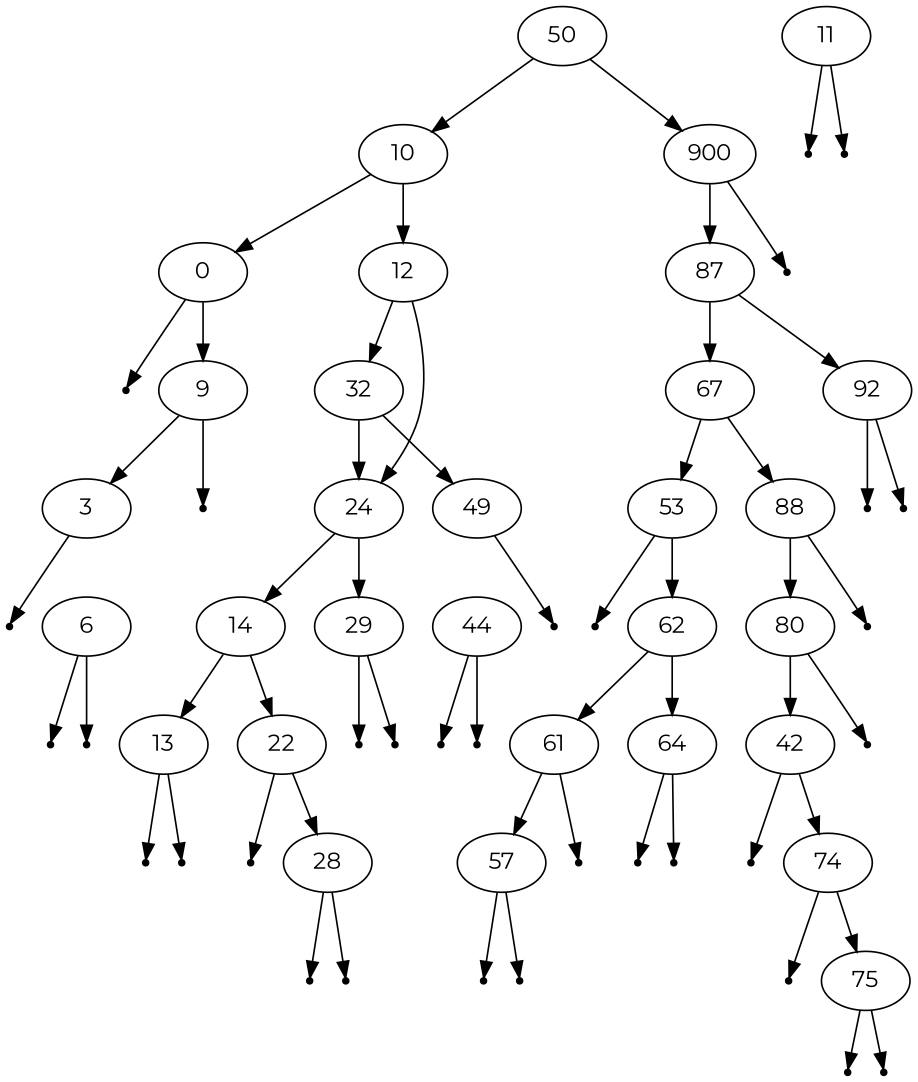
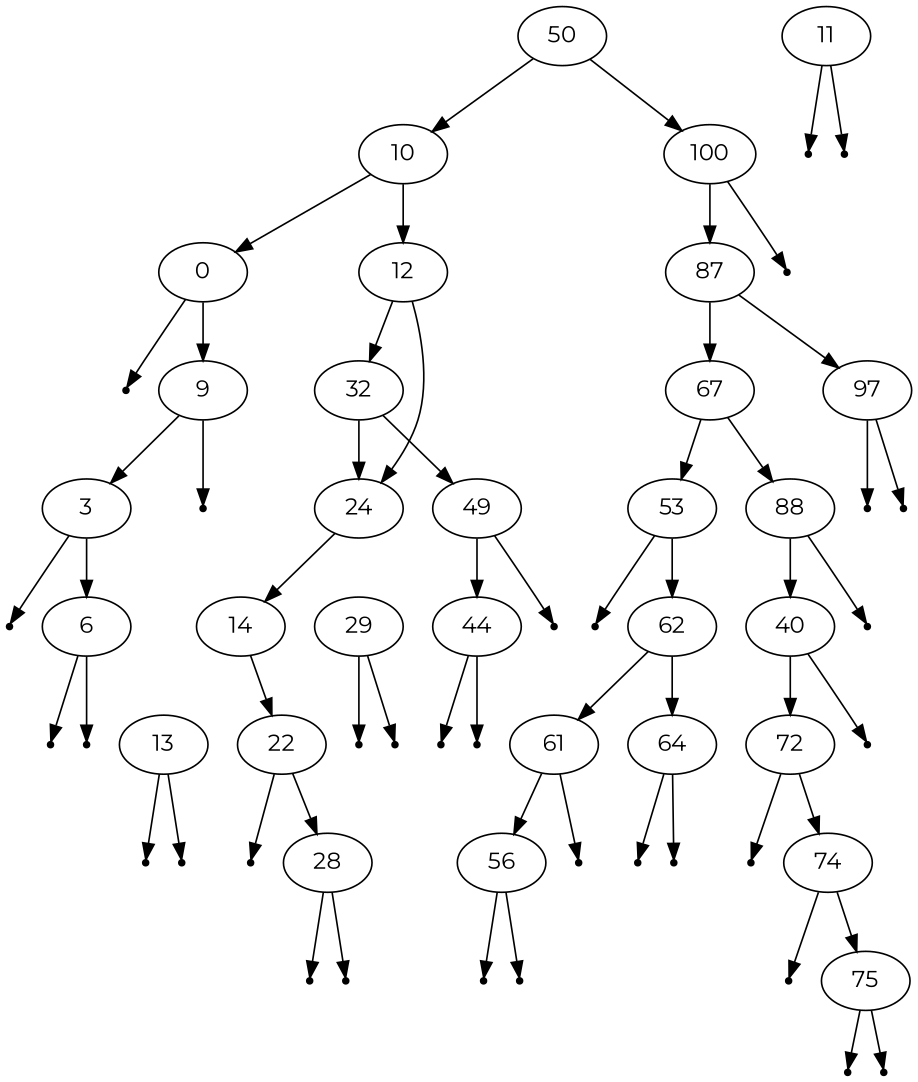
node "900": label "900" -> "100"
node "92": label "92" -> "97"
edge "3" -> "6": added
edge "24" -> "29": removed
edge "49" -> "44": added
node "80": label "80" -> "40"
edge "14" -> "13": removed
node "42": label "42" -> "72"
node "57": label "57" -> "56"
